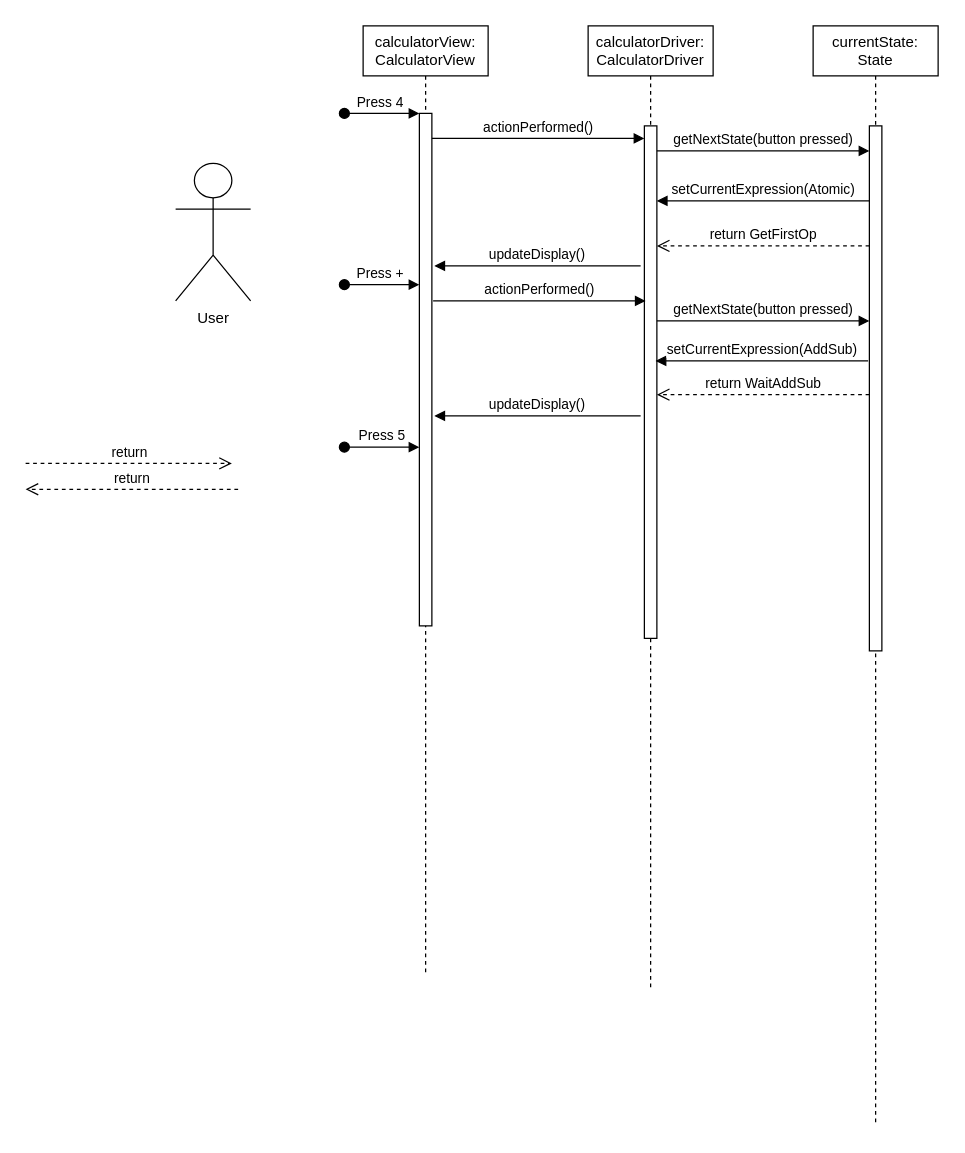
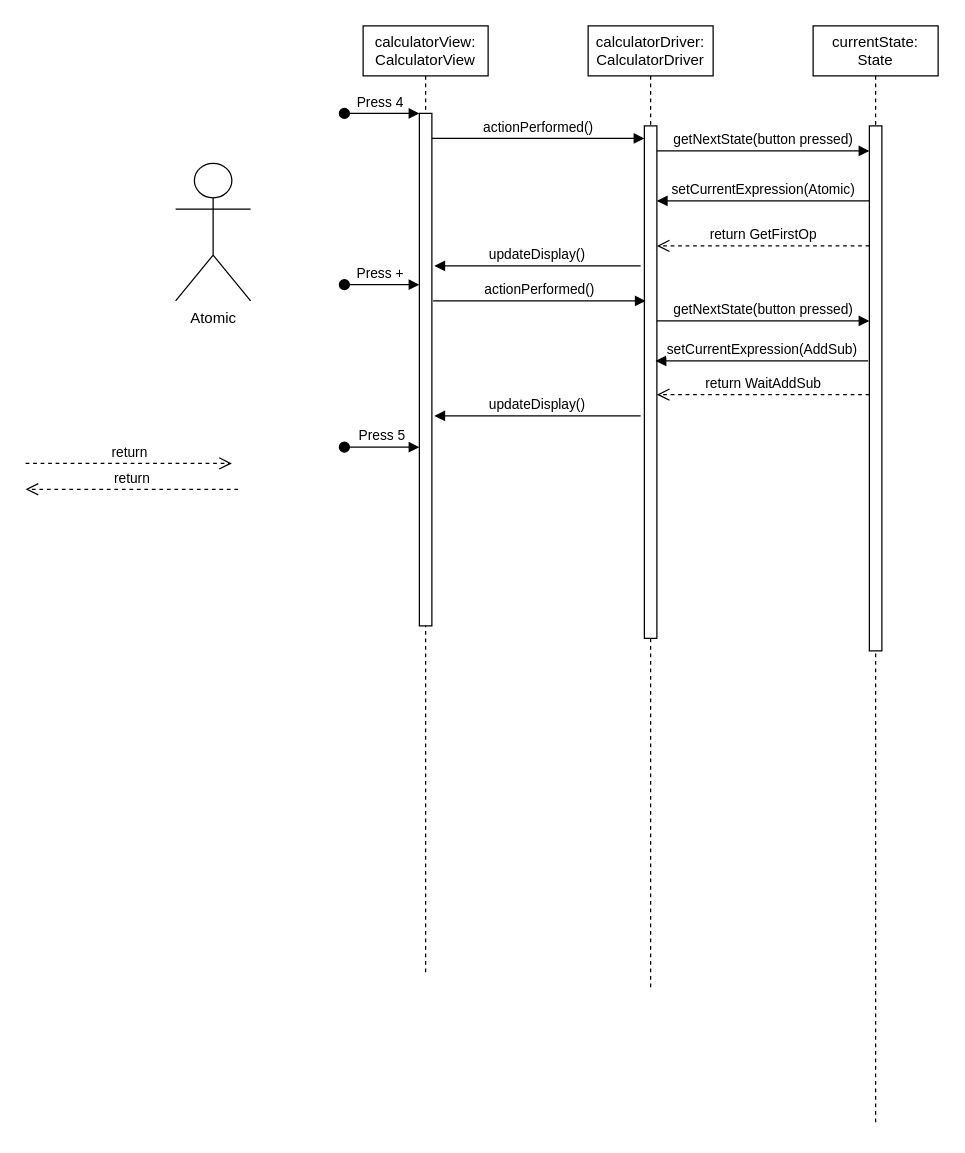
node "User": label "User" -> "Atomic"
